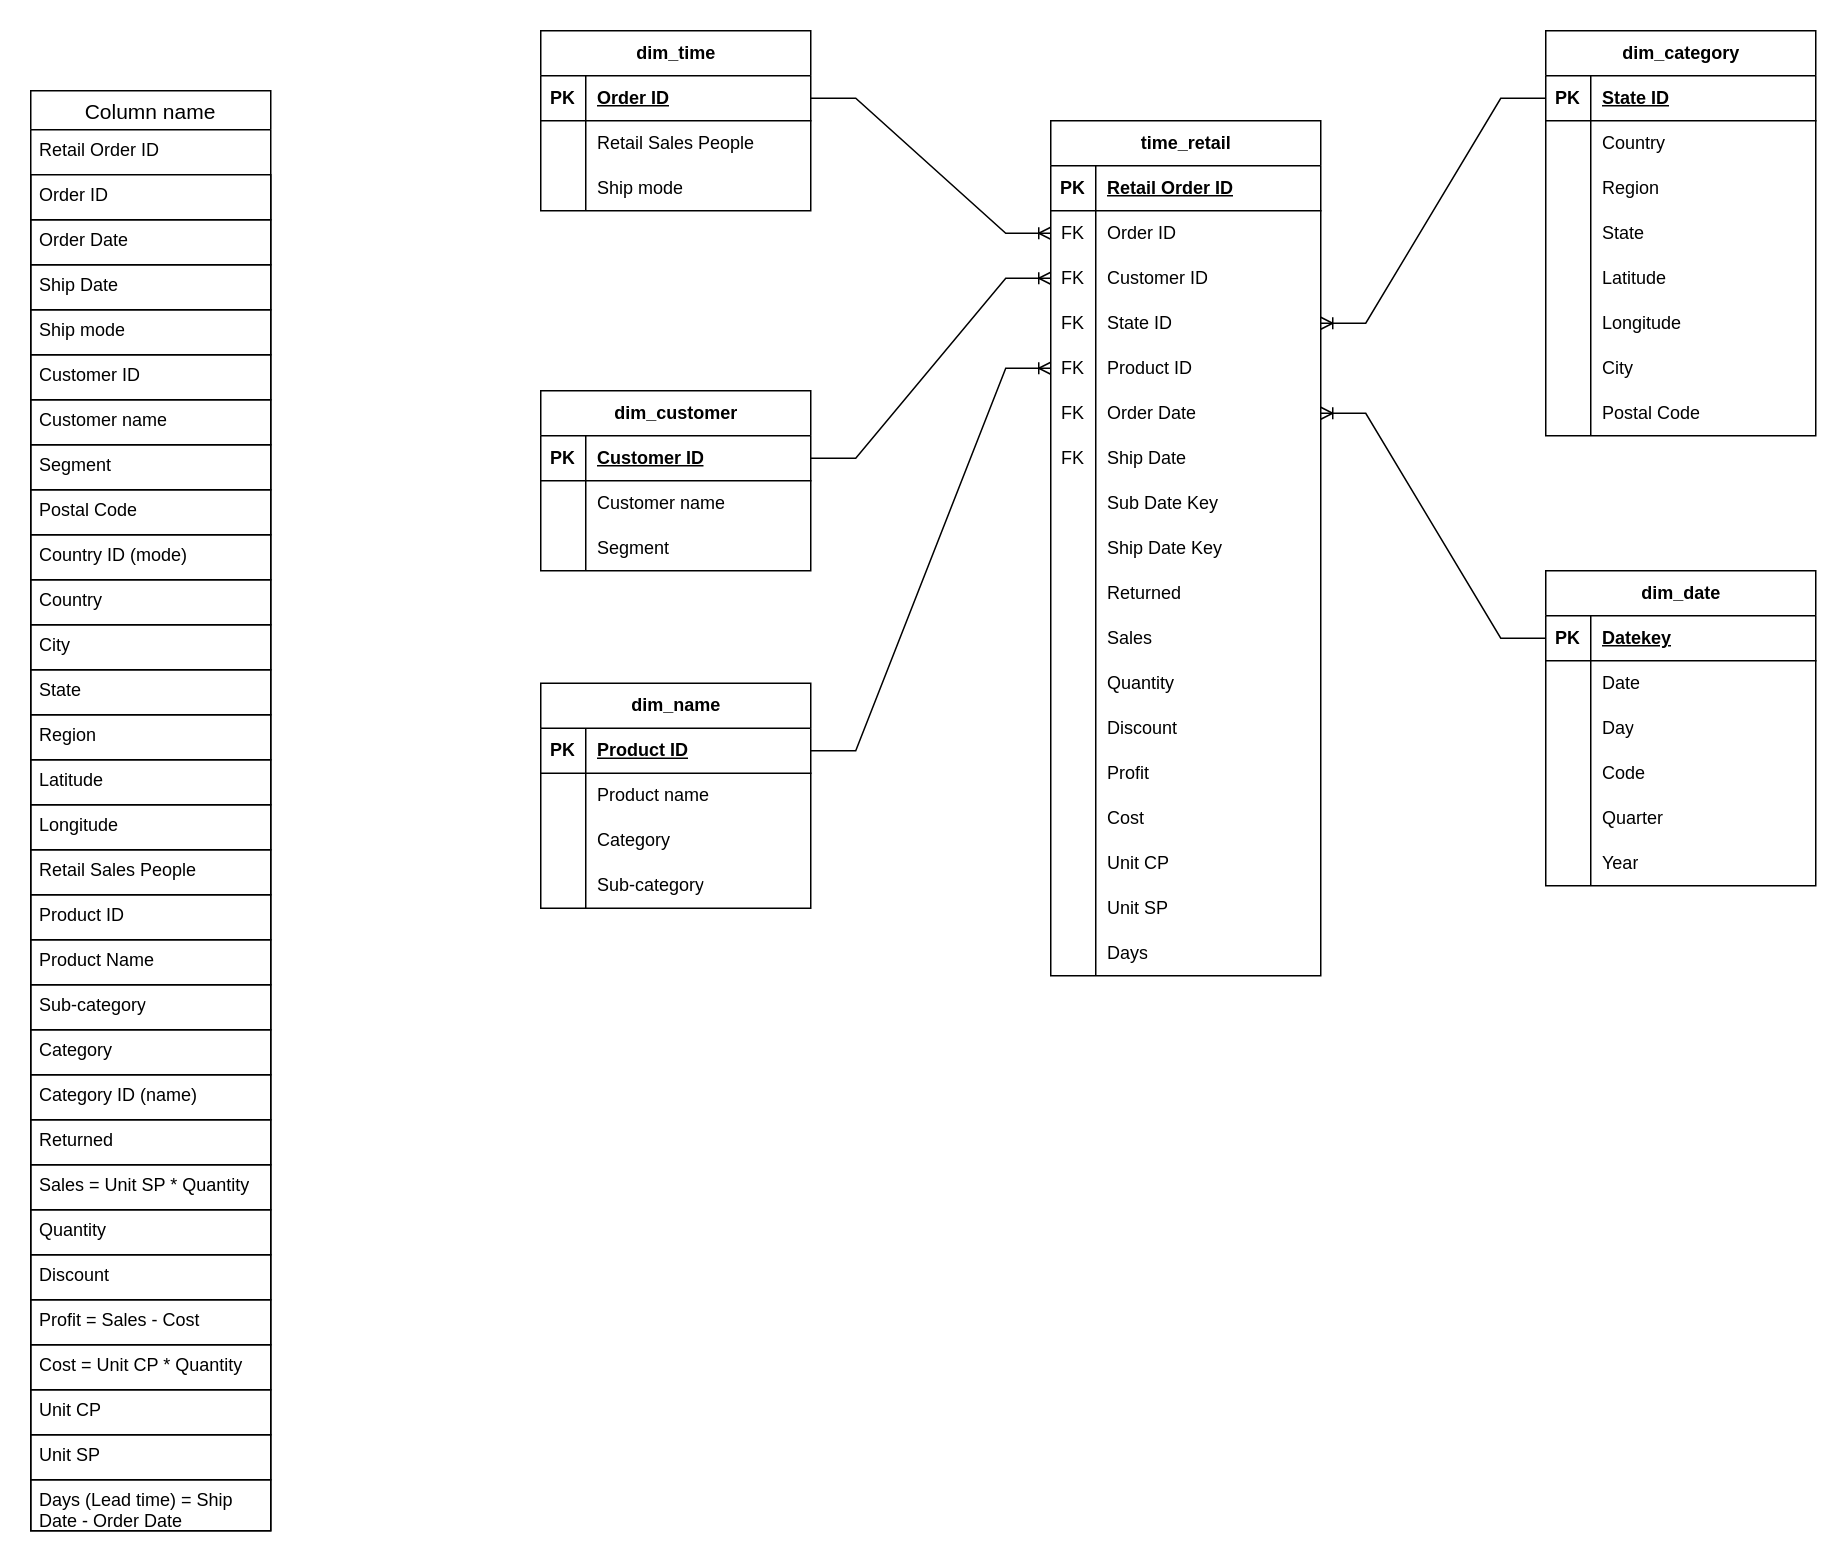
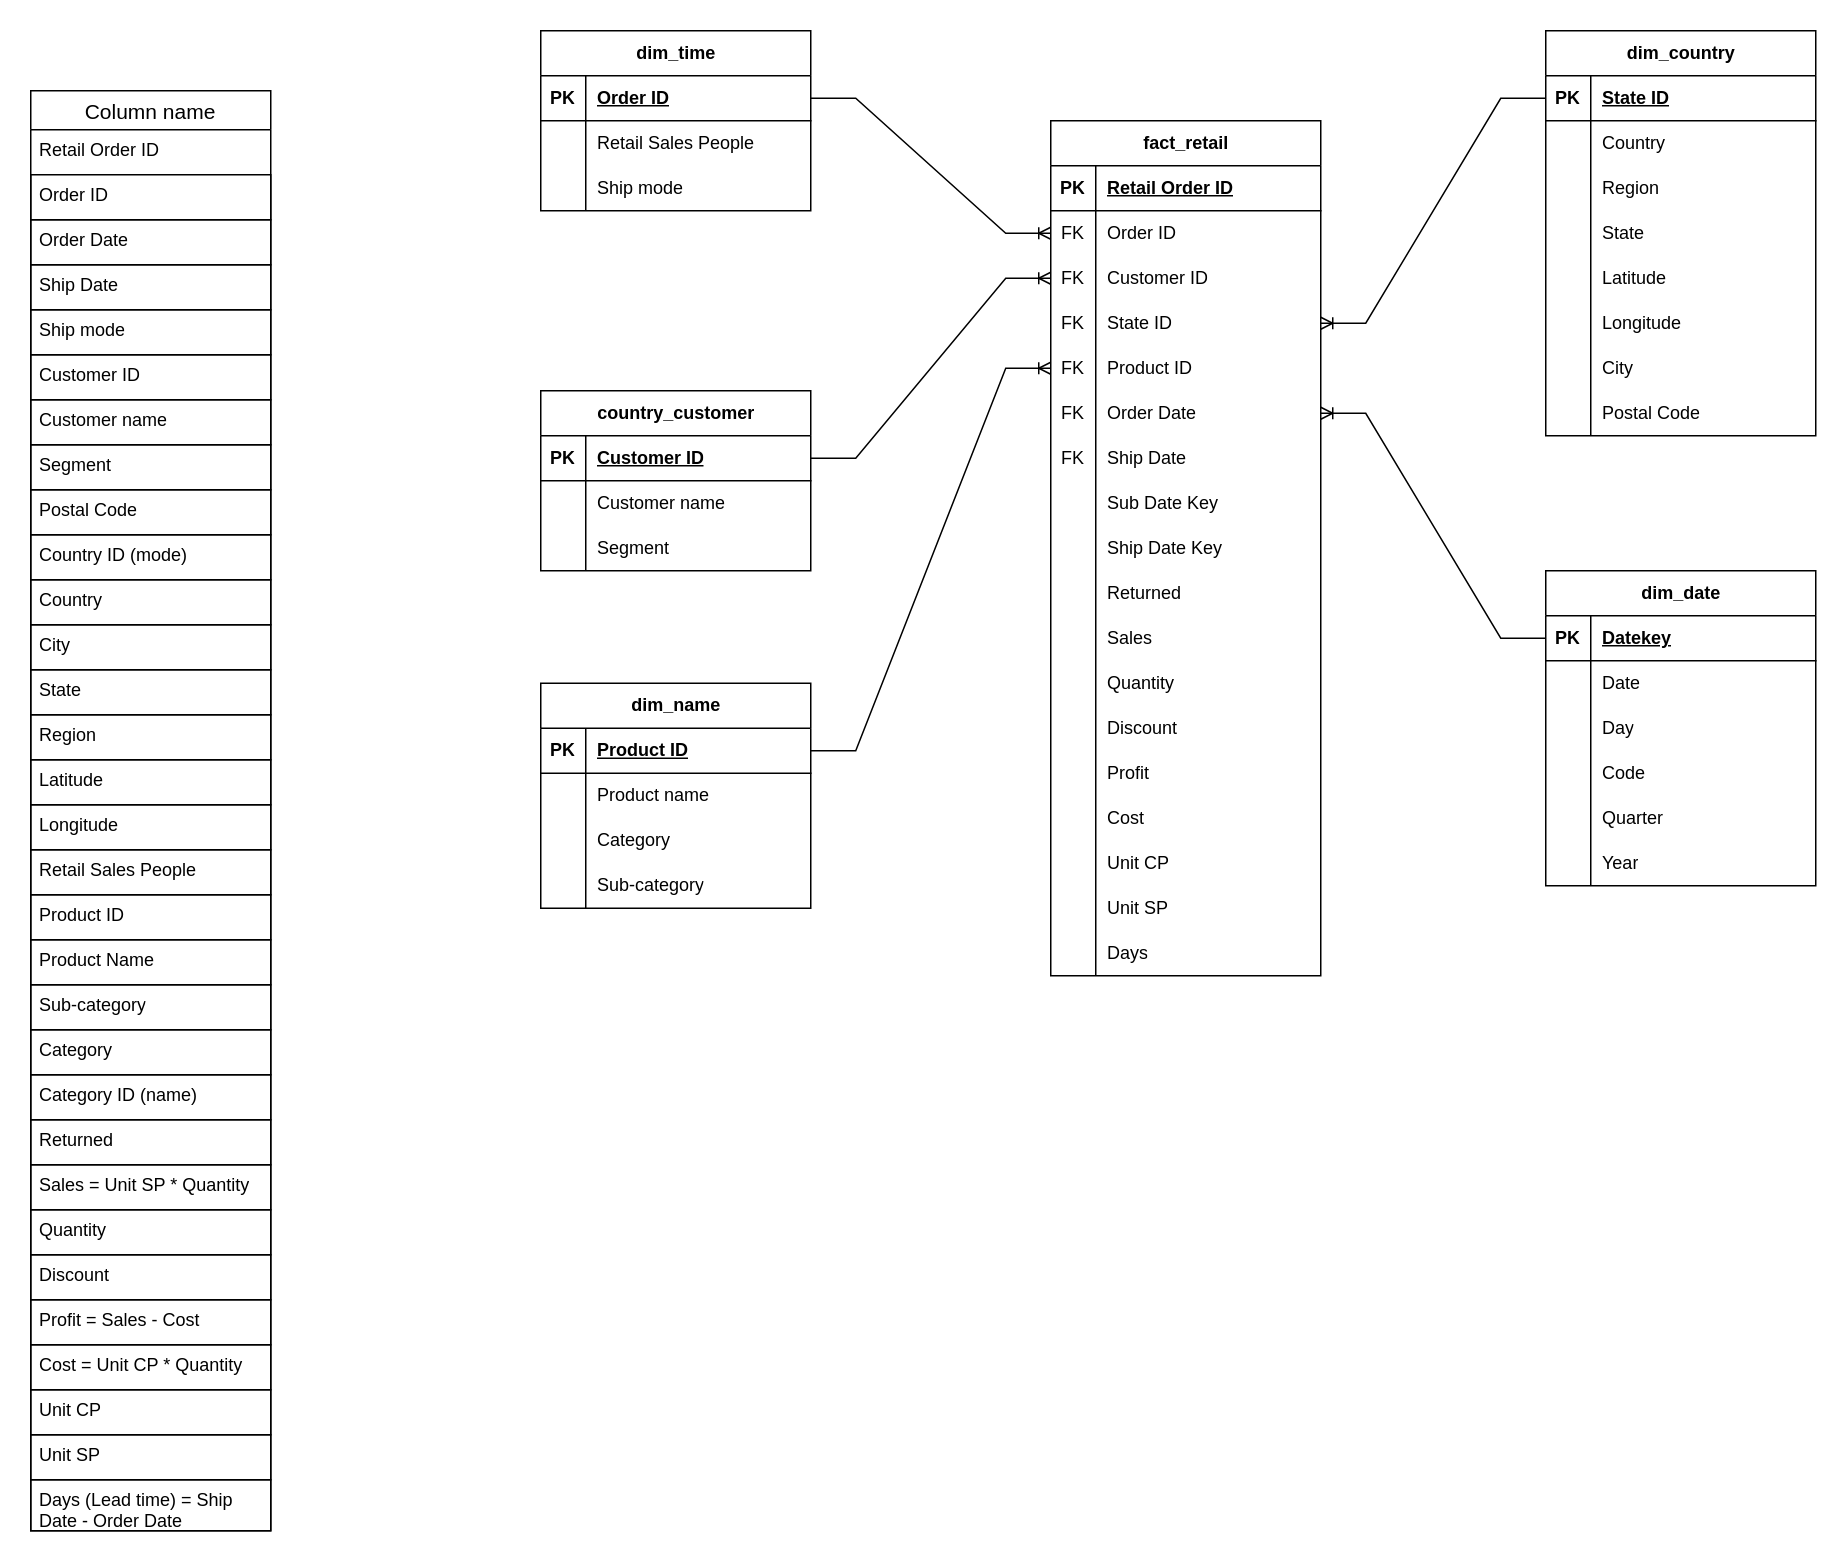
node "dim_category": label "dim_category" -> "dim_country"
node "time_retail": label "time_retail" -> "fact_retail"
node "dim_customer": label "dim_customer" -> "country_customer"
